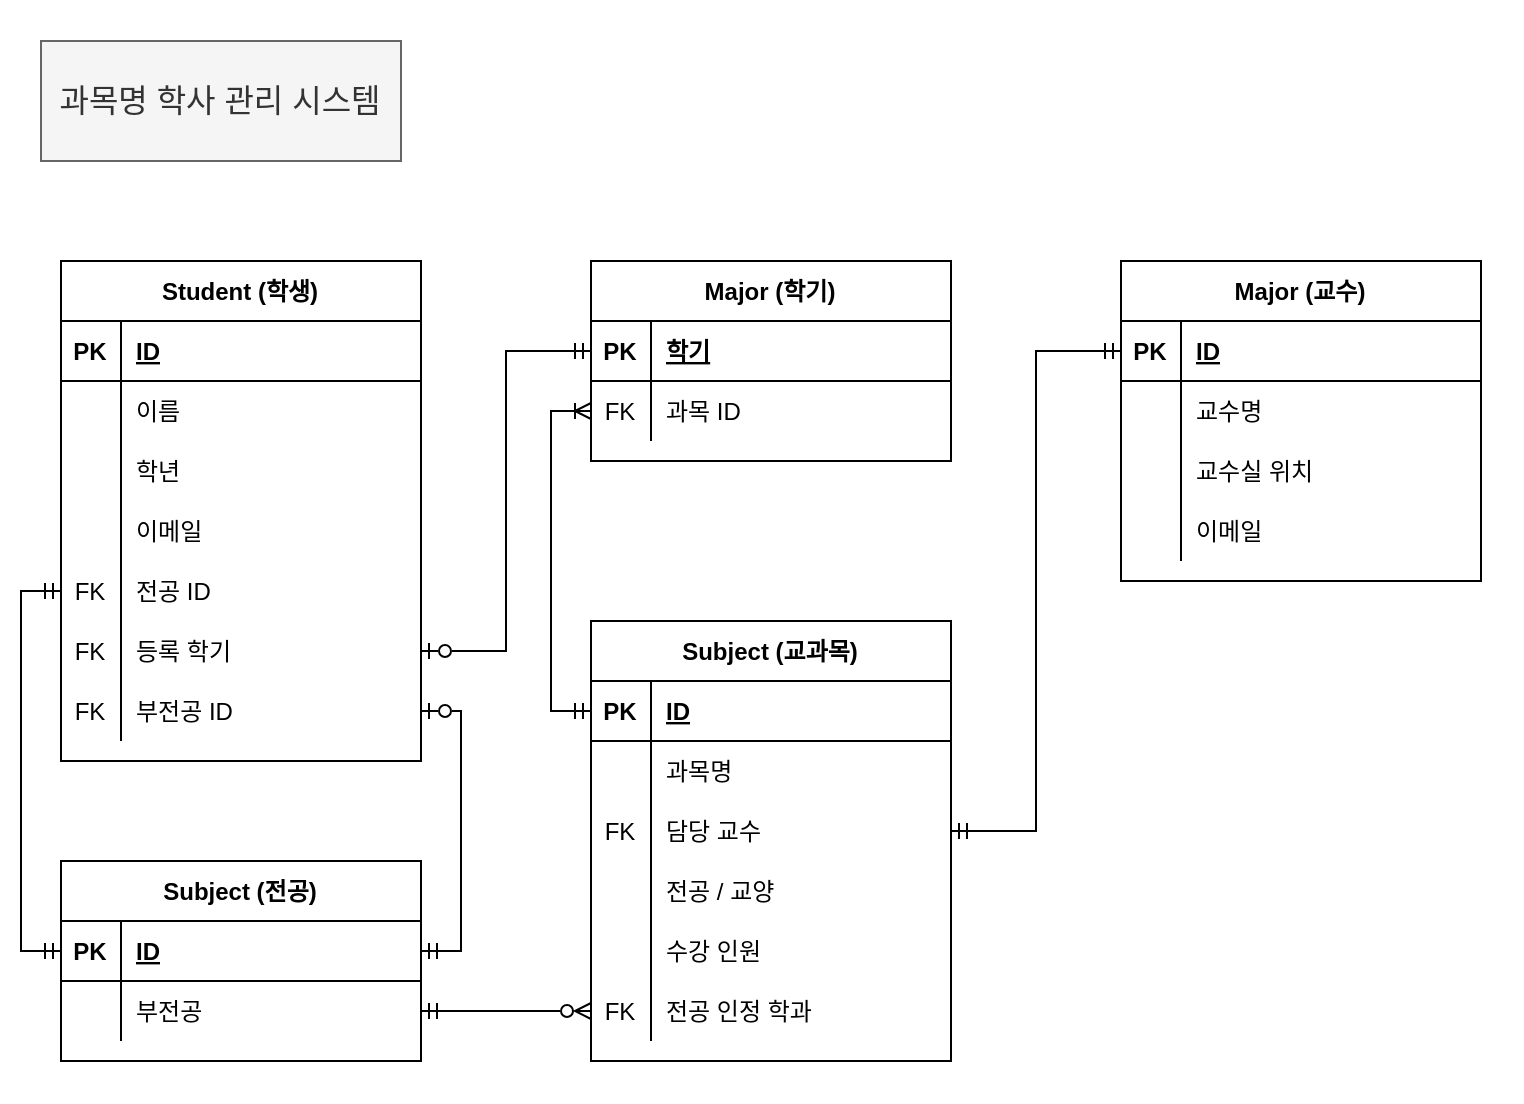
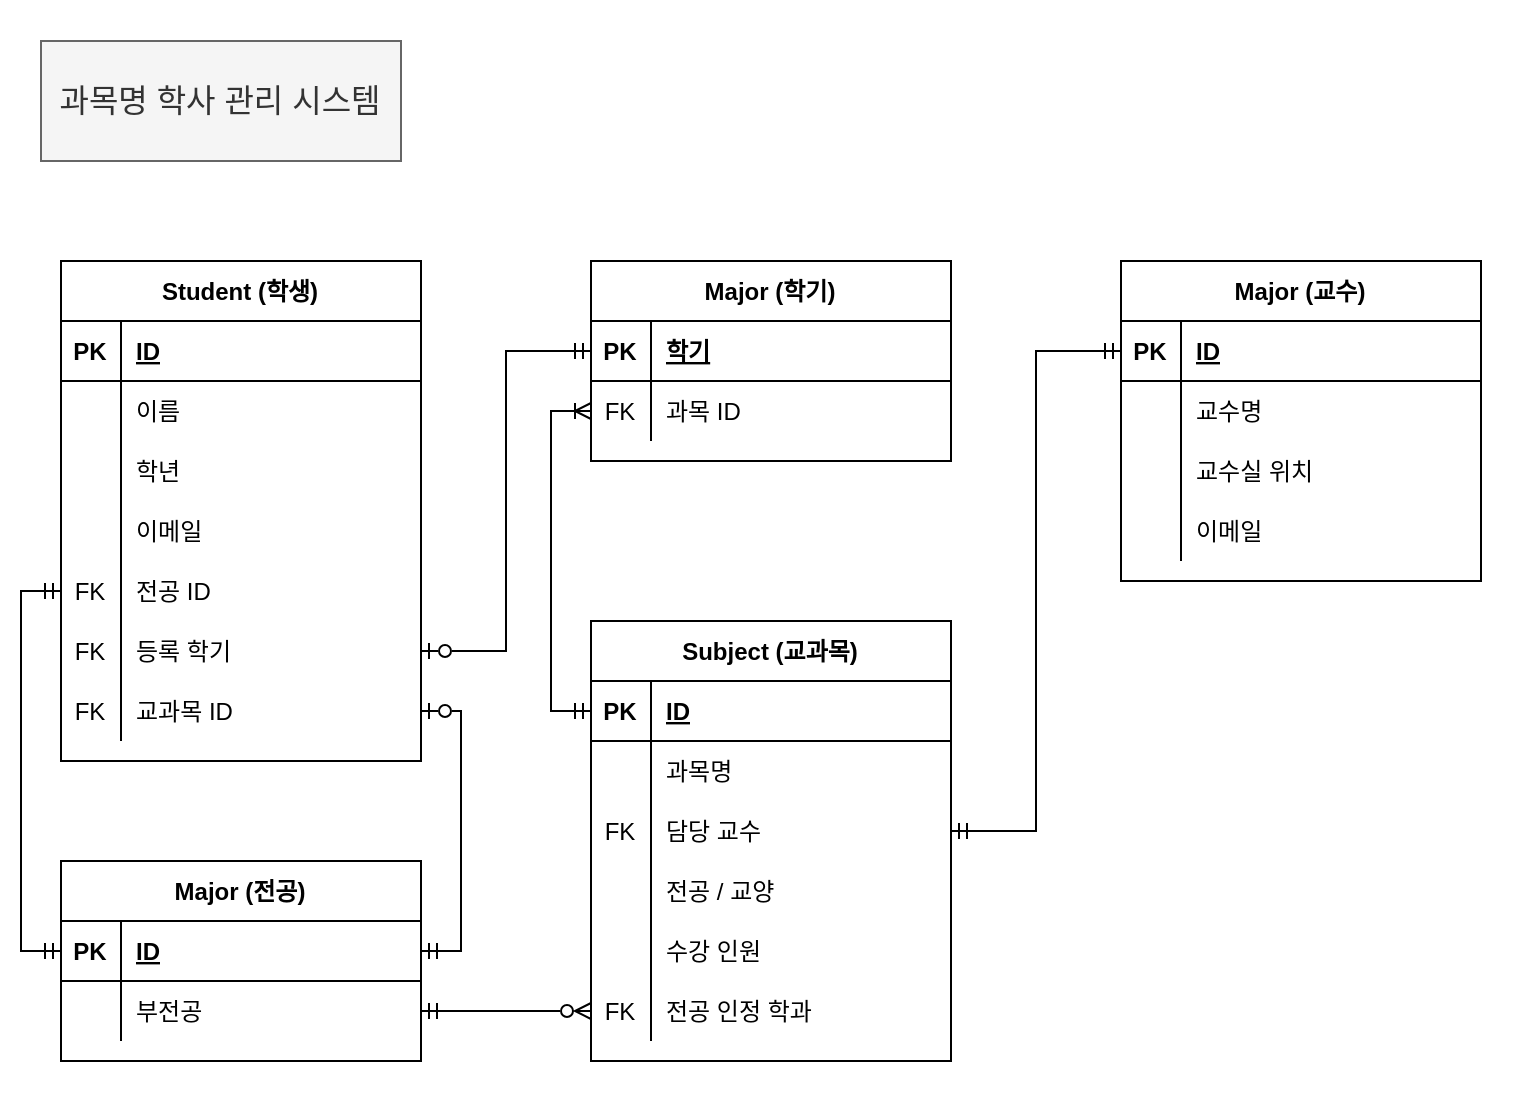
node "부전공 ID": label "부전공 ID" -> "교과목 ID"
node "Subject (전공)": label "Subject (전공)" -> "Major (전공)"
